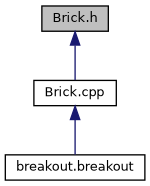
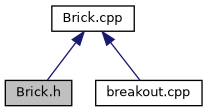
edge "Brick.cpp" -> "Brick.h": reversed
node "breakout.breakout": label "breakout.breakout" -> "breakout.cpp"
